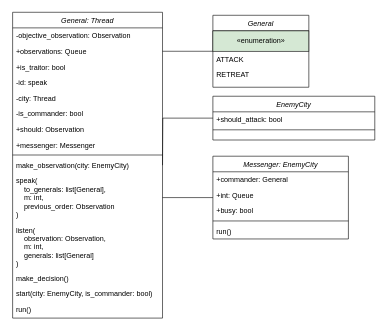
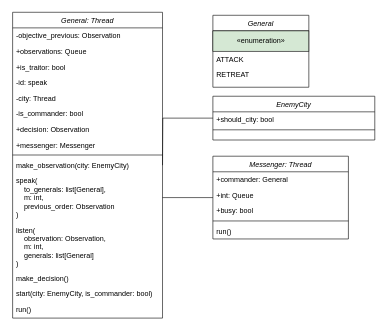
node "-objective_observation: Observation": label "-objective_observation: Observation" -> "-objective_previous: Observation"
edge "+observations: Queue" -- "General": removed
node "+should_attack: bool": label "+should_attack: bool" -> "+should_city: bool"
node "+should: Observation": label "+should: Observation" -> "+decision: Observation"
node "Messenger: EnemyCity": label "Messenger: EnemyCity" -> "Messenger: Thread"
